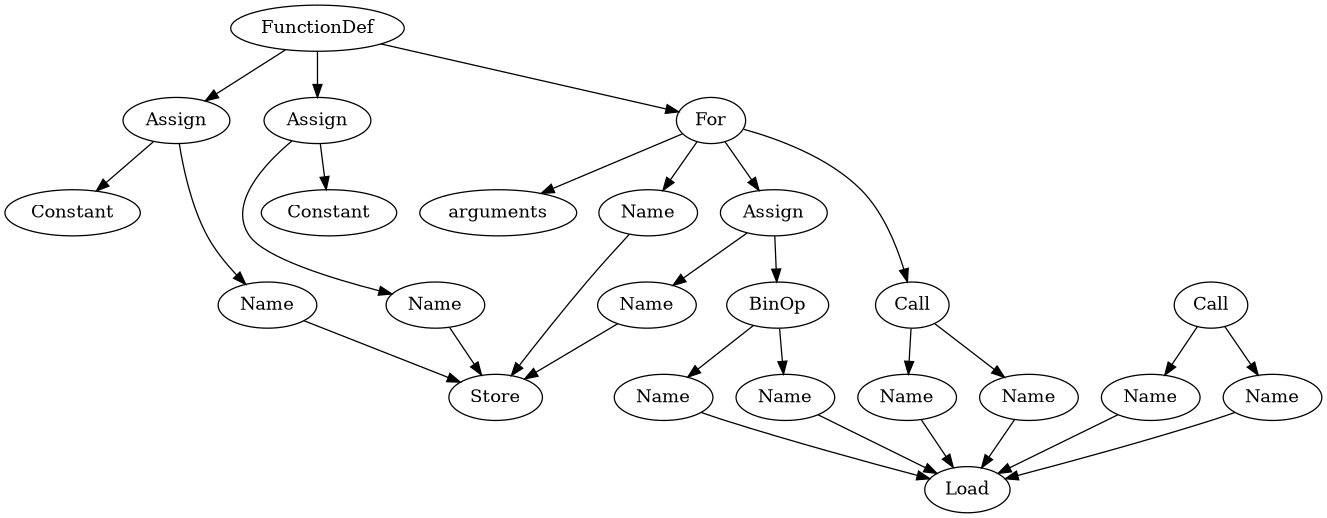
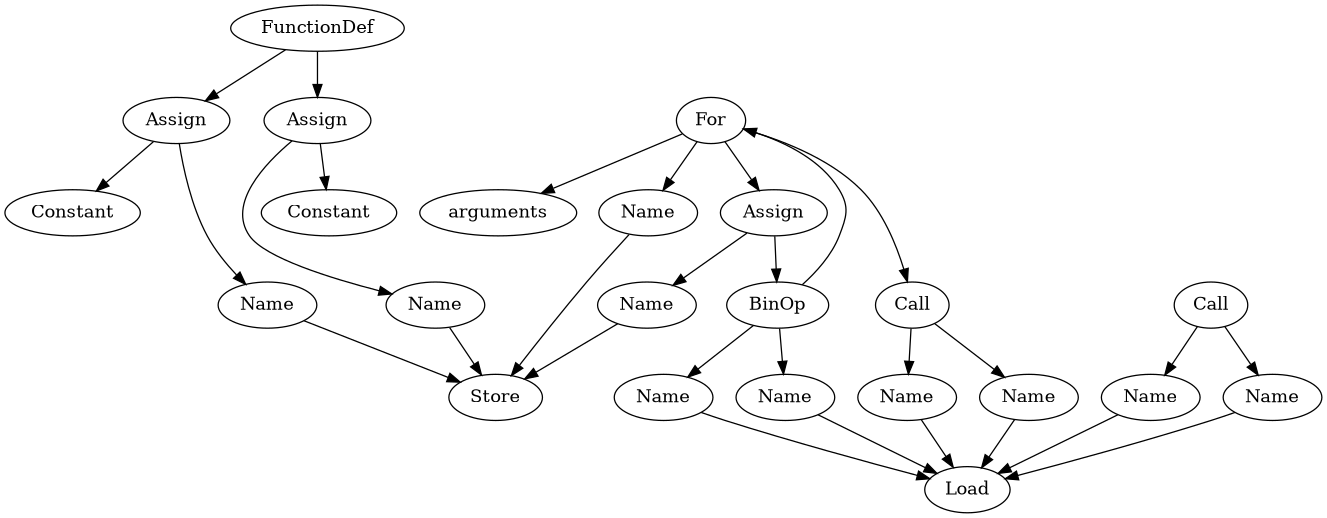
edge "FunctionDef" -> "For": now "BinOp" -> "For"
